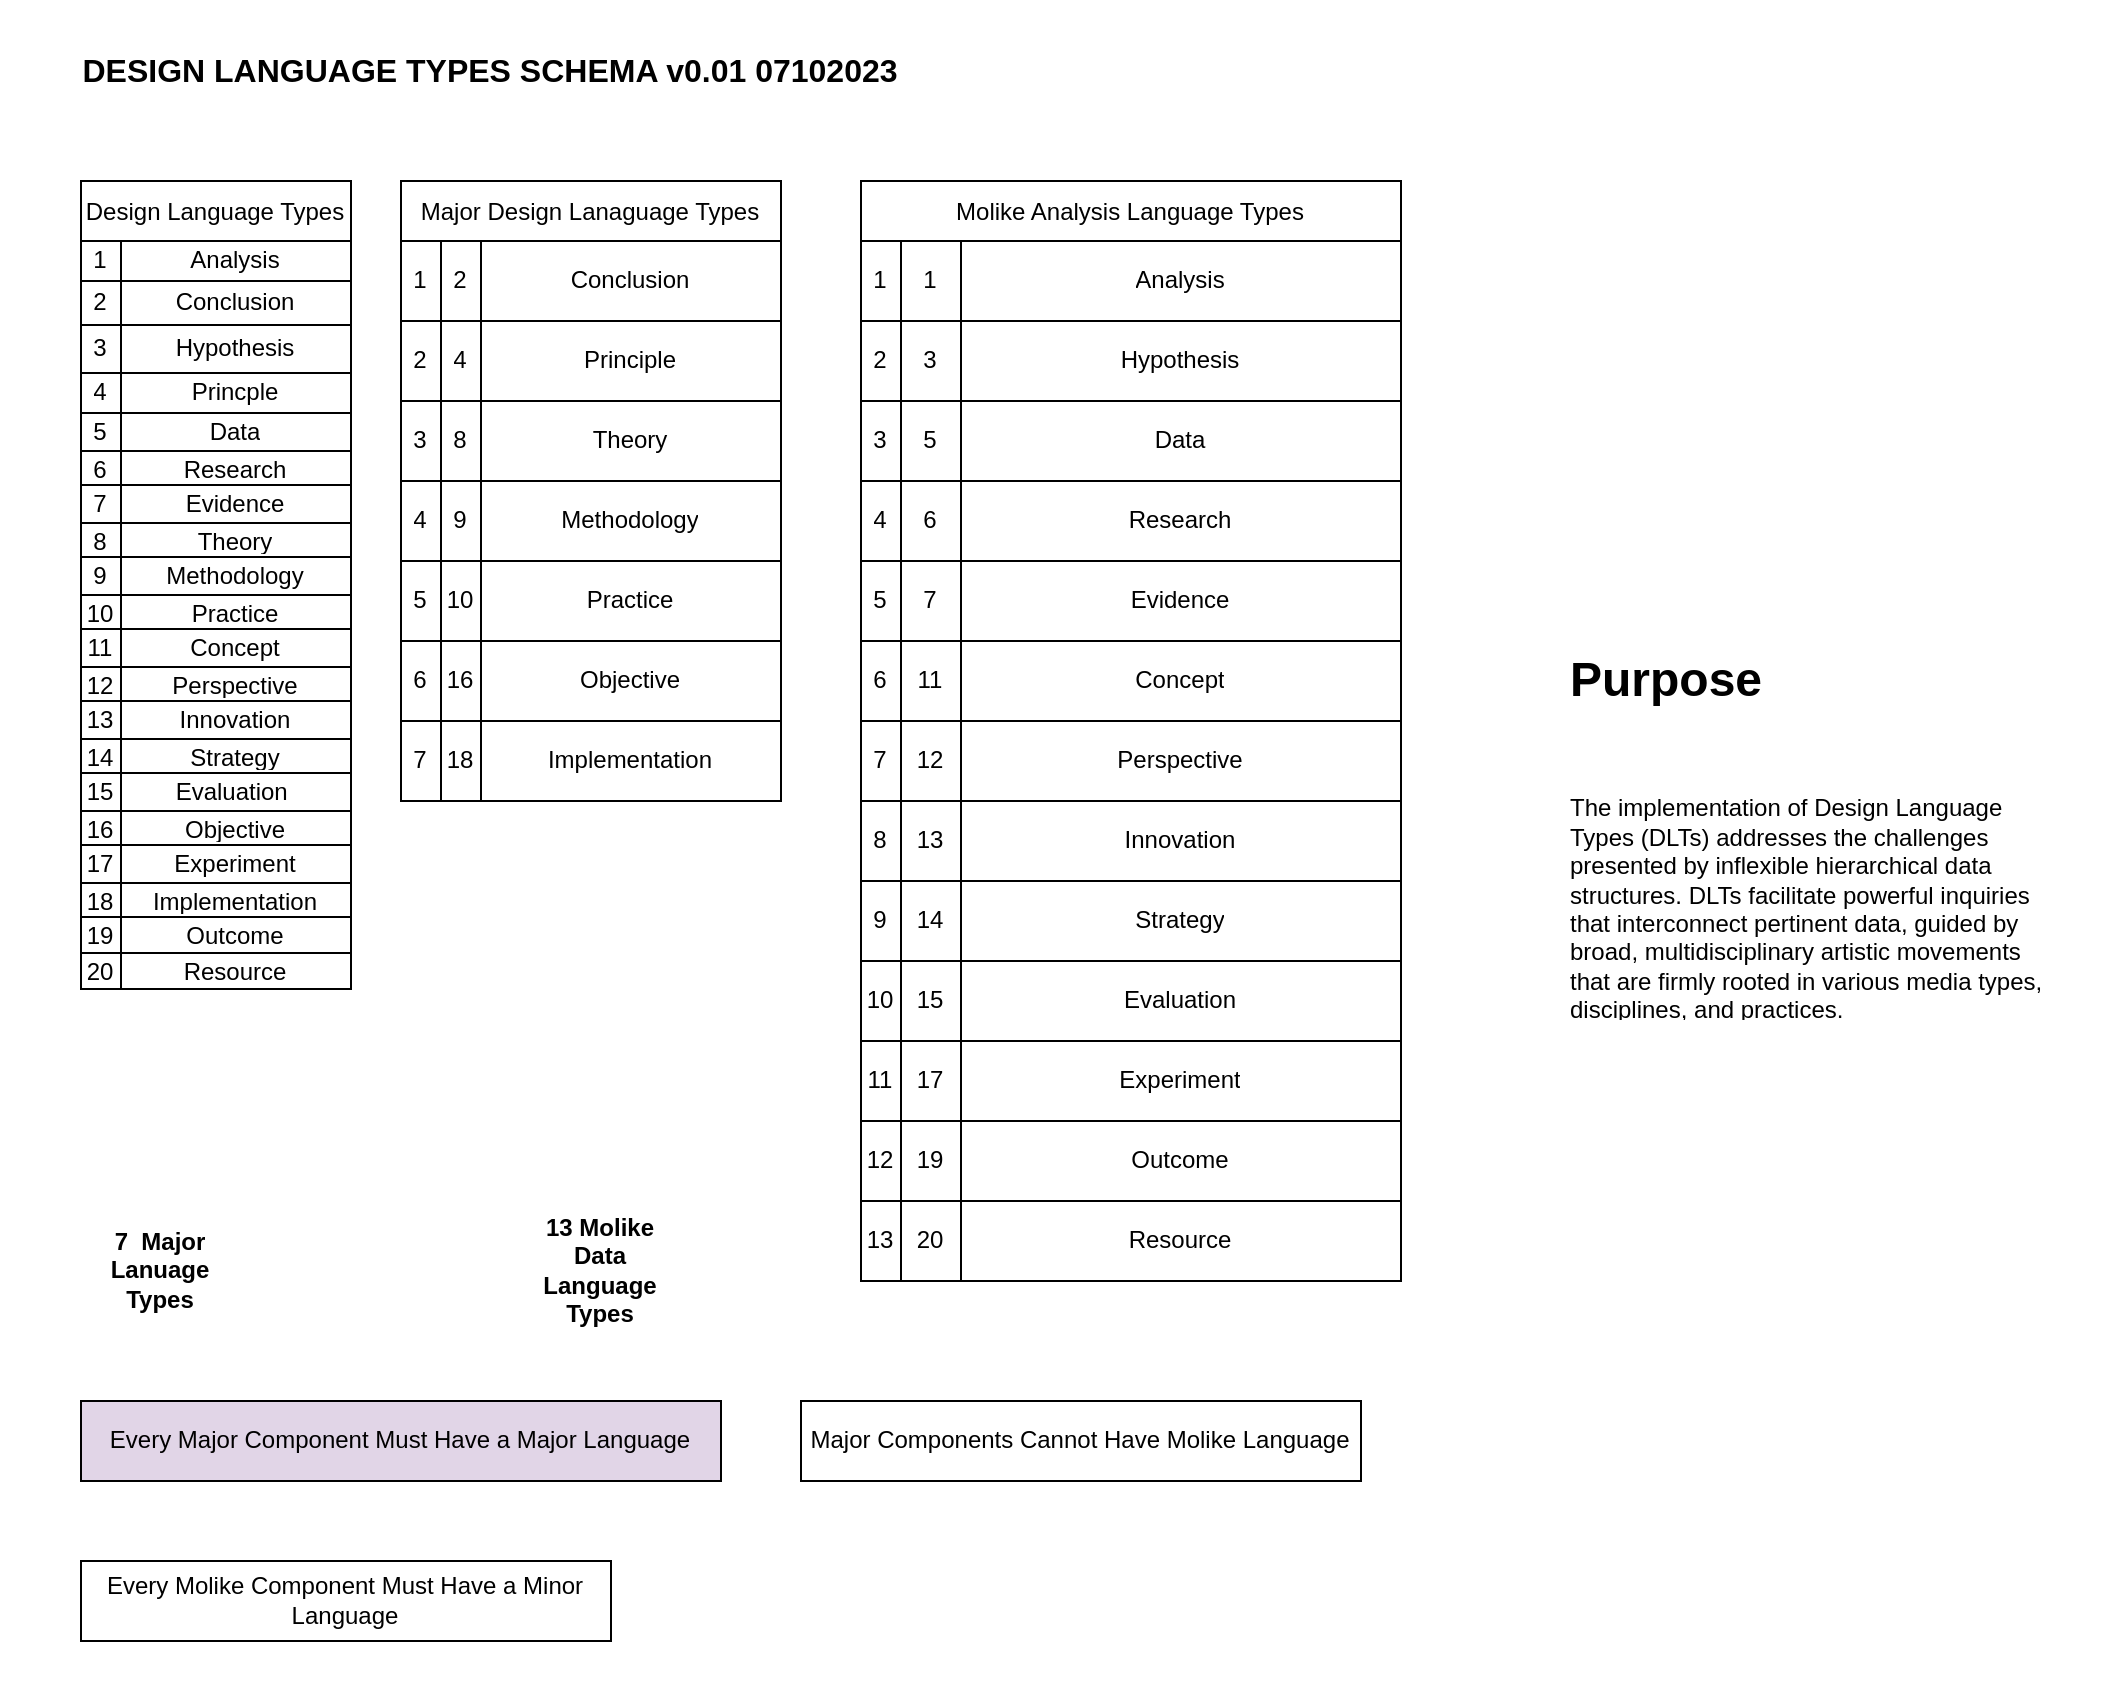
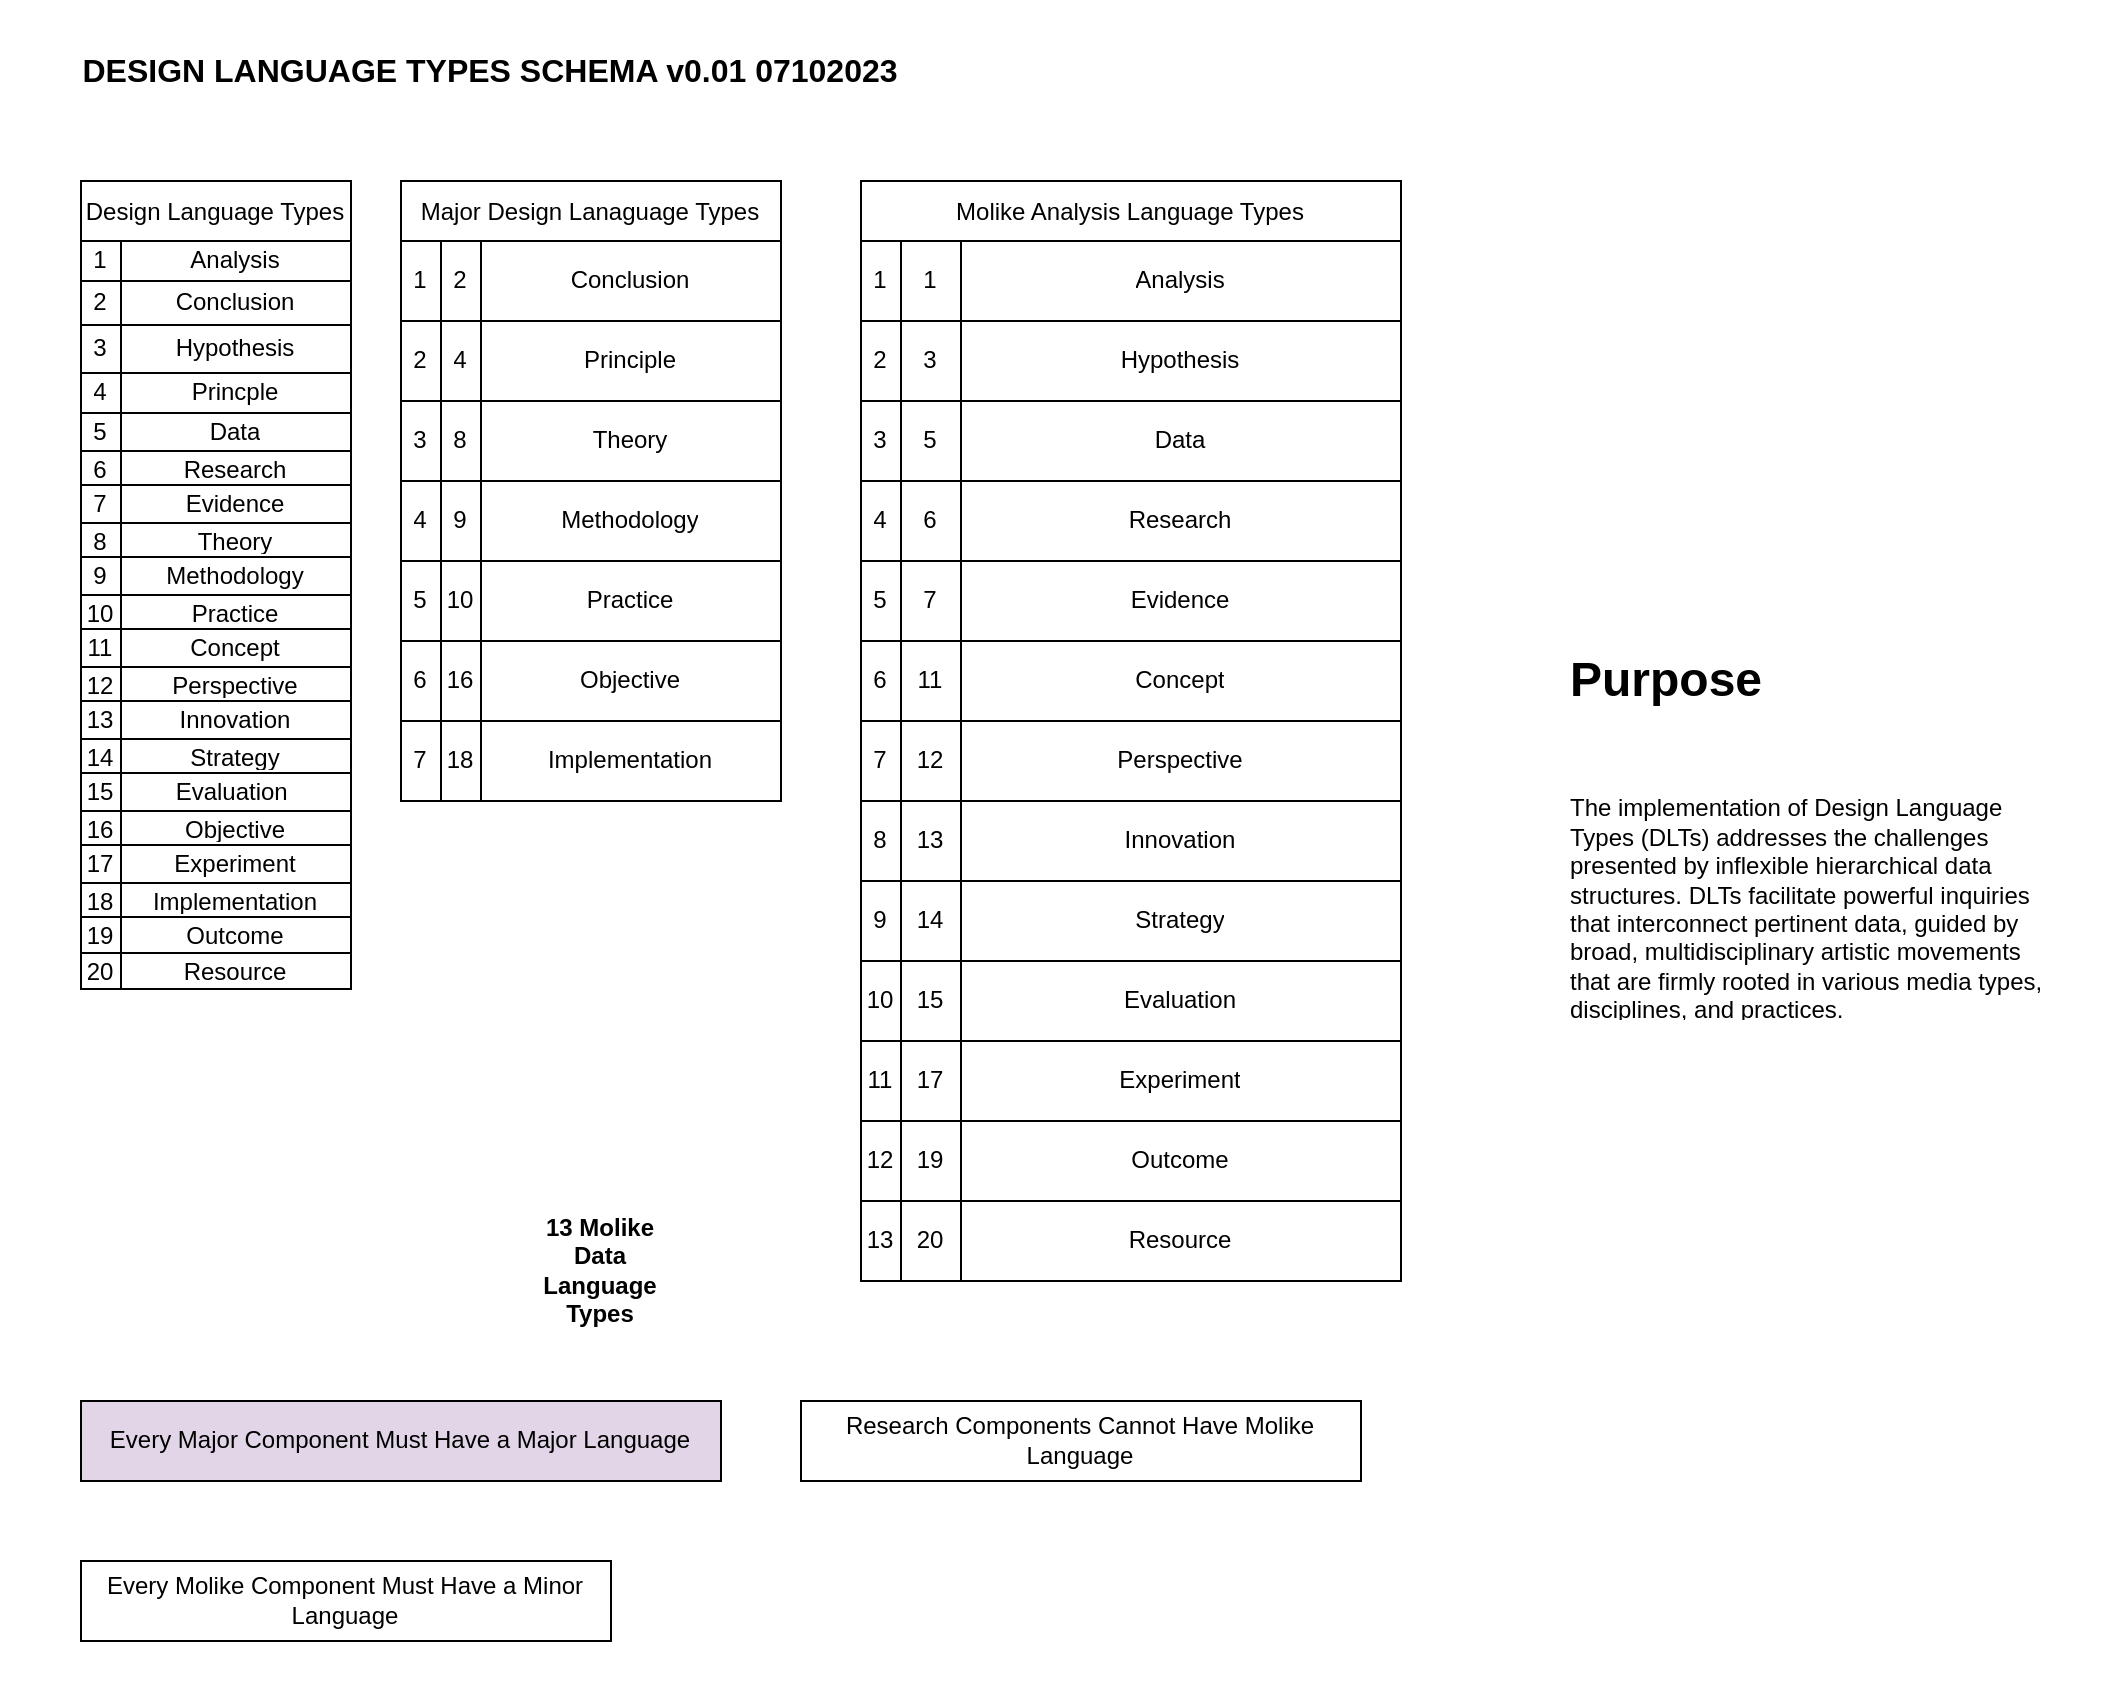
node "7 Major Lanuage Types": removed
node "Major Components Cannot Have Molike Language": label "Major Components Cannot Have Molike Language" -> "Research Components Cannot Have Molike Language"
